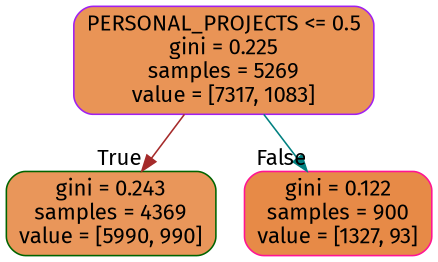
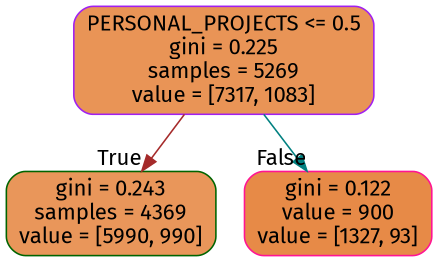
node "gini = 0.122 samples = 900 value = [1327, 93]": label "gini = 0.122 samples = 900 value = [1327, 93]" -> "gini = 0.122 value = 900 value = [1327, 93]"
